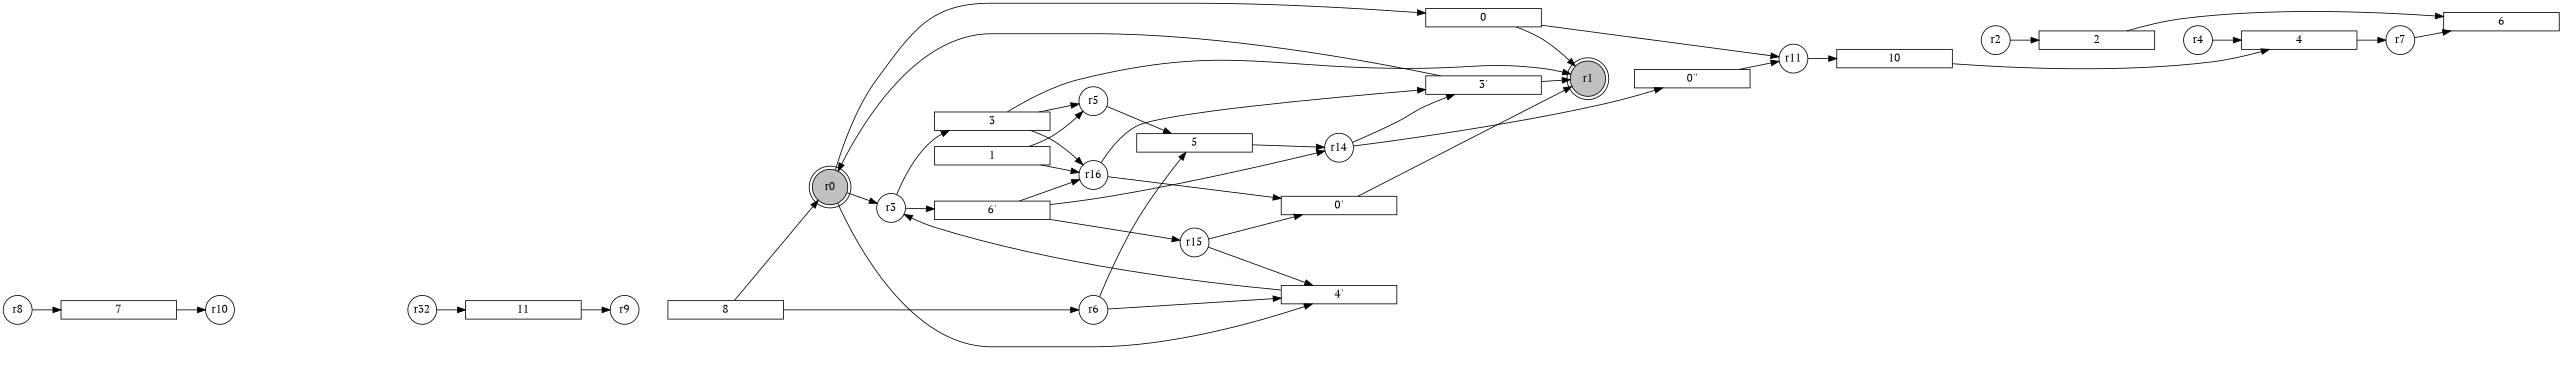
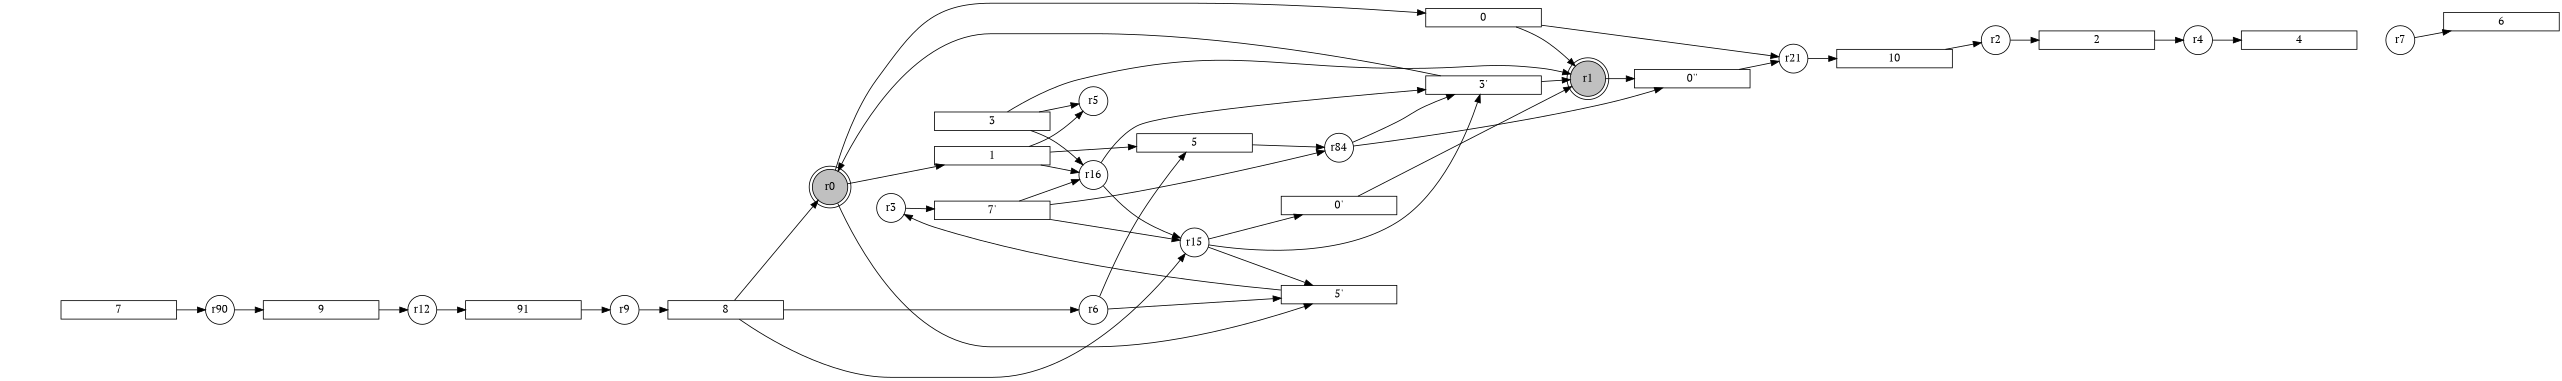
edge "2" -> "6": now "2" -> "r4"
edge "4" -> "r7": removed
node "r11": label "r11" -> "r21"
edge "10" -> "4": now "10" -> "r2"
edge "r1" -> "0''": added
edge "r5" -> "5": now "1" -> "5"
node "r14": label "r14" -> "r84"
edge "r3" -> "3": removed
edge "r16" -> "0'": now "r16" -> "r15"
edge "r0" -> "r3": now "r0" -> "1"
node "6'": label "6'" -> "7'"
edge "r15" -> "3'": added
node "4'": label "4'" -> "5'"
node "r8": removed
node "r10": label "r10" -> "r90"
node "9": added
node "r32": label "r32" -> "r12"
node "11": label "11" -> "91"
edge "r9" -> "8": added
edge "8" -> "r15": added
